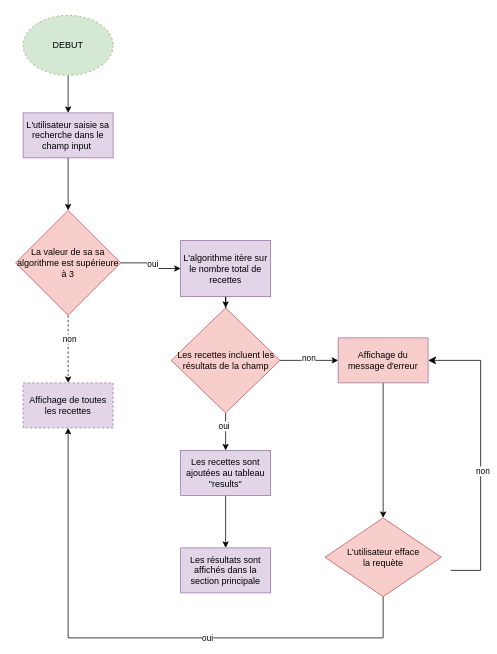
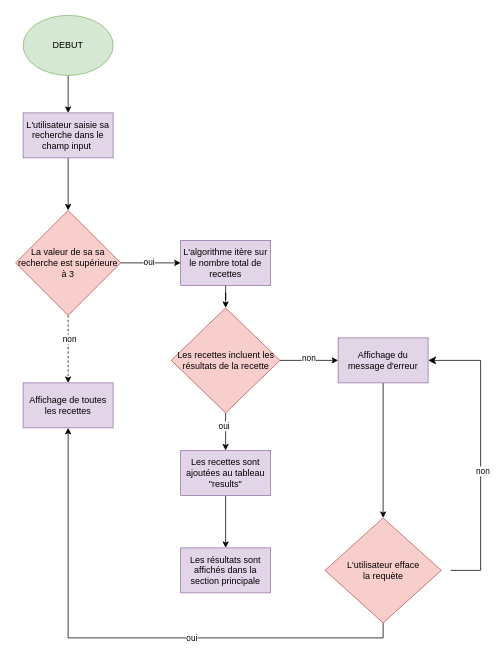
node "DEBUT": style dashed -> solid
node "La valeur de sa sa algorithme est supérieure à 3": label "La valeur de sa sa algorithme est supérieure à 3" -> "La valeur de sa sa recherche est supérieure à 3"
node "L'algorithme itère sur le nombre total de recettes": size 90x56 -> 90x45
node "Les recettes incluent les résultats de la champ": label "Les recettes incluent les résultats de la champ" -> "Les recettes incluent les résultats de la recette"
node "Affichage du message d'erreur": fillcolor #f8cecc -> #e1d5e7
node "Affichage de toutes les recettes": style dashed -> solid
node "L'utilisateur efface la requète": size 116x79 -> 116x105
